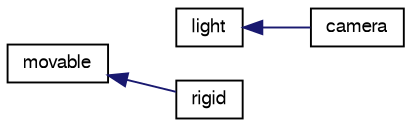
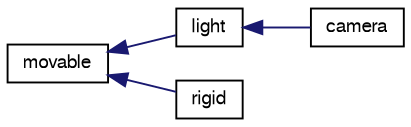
edge "light" -> "movable": added
